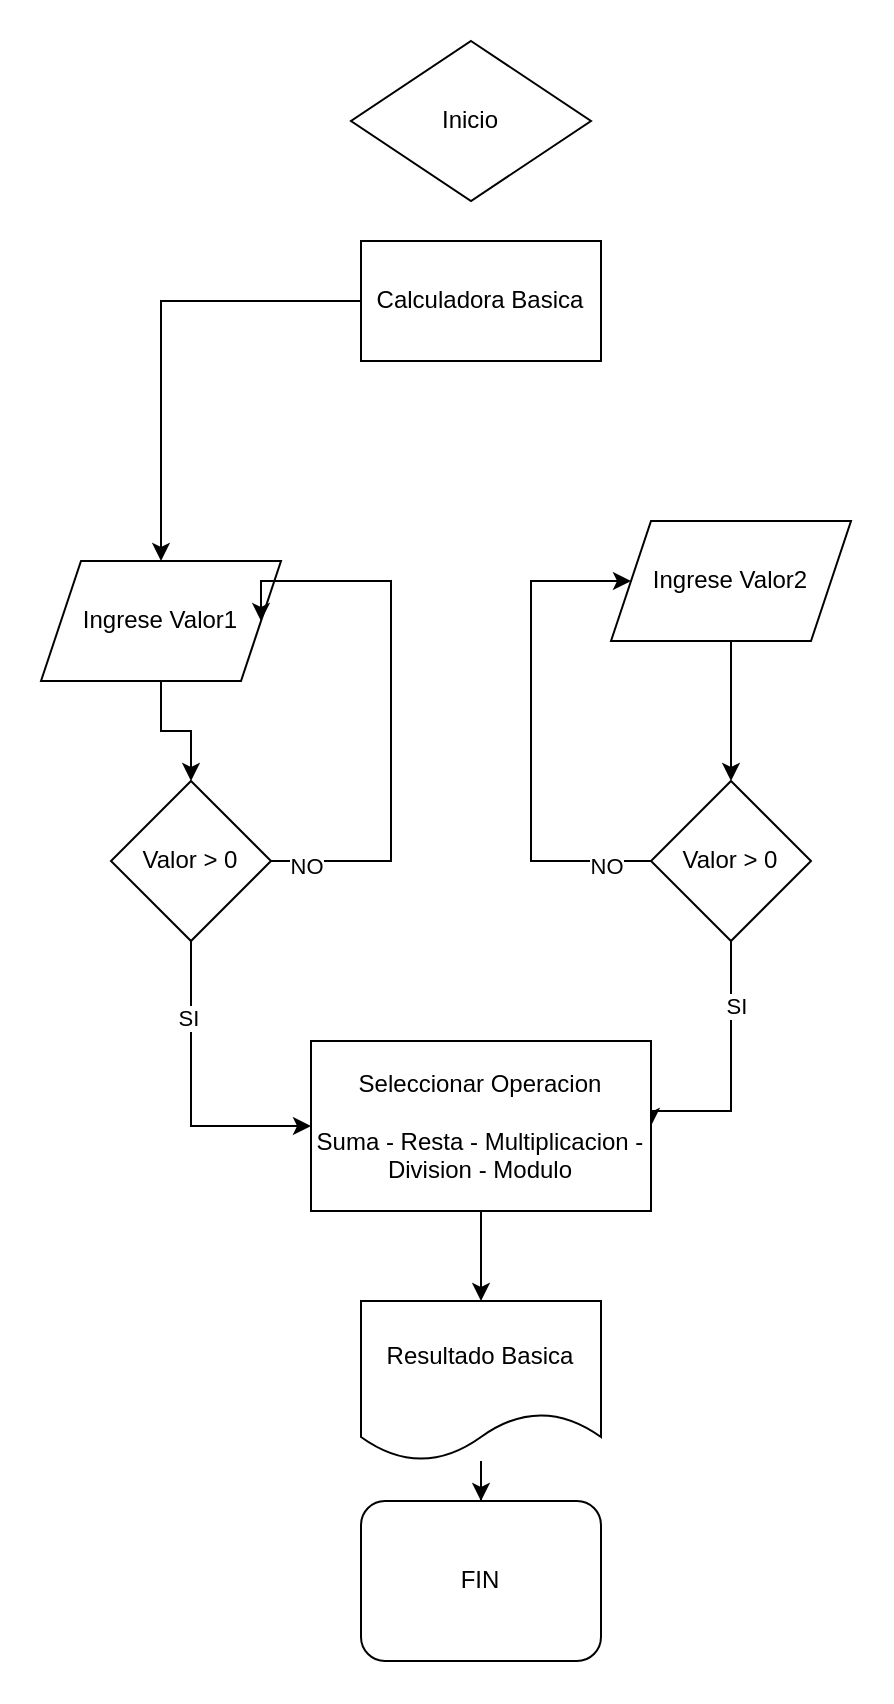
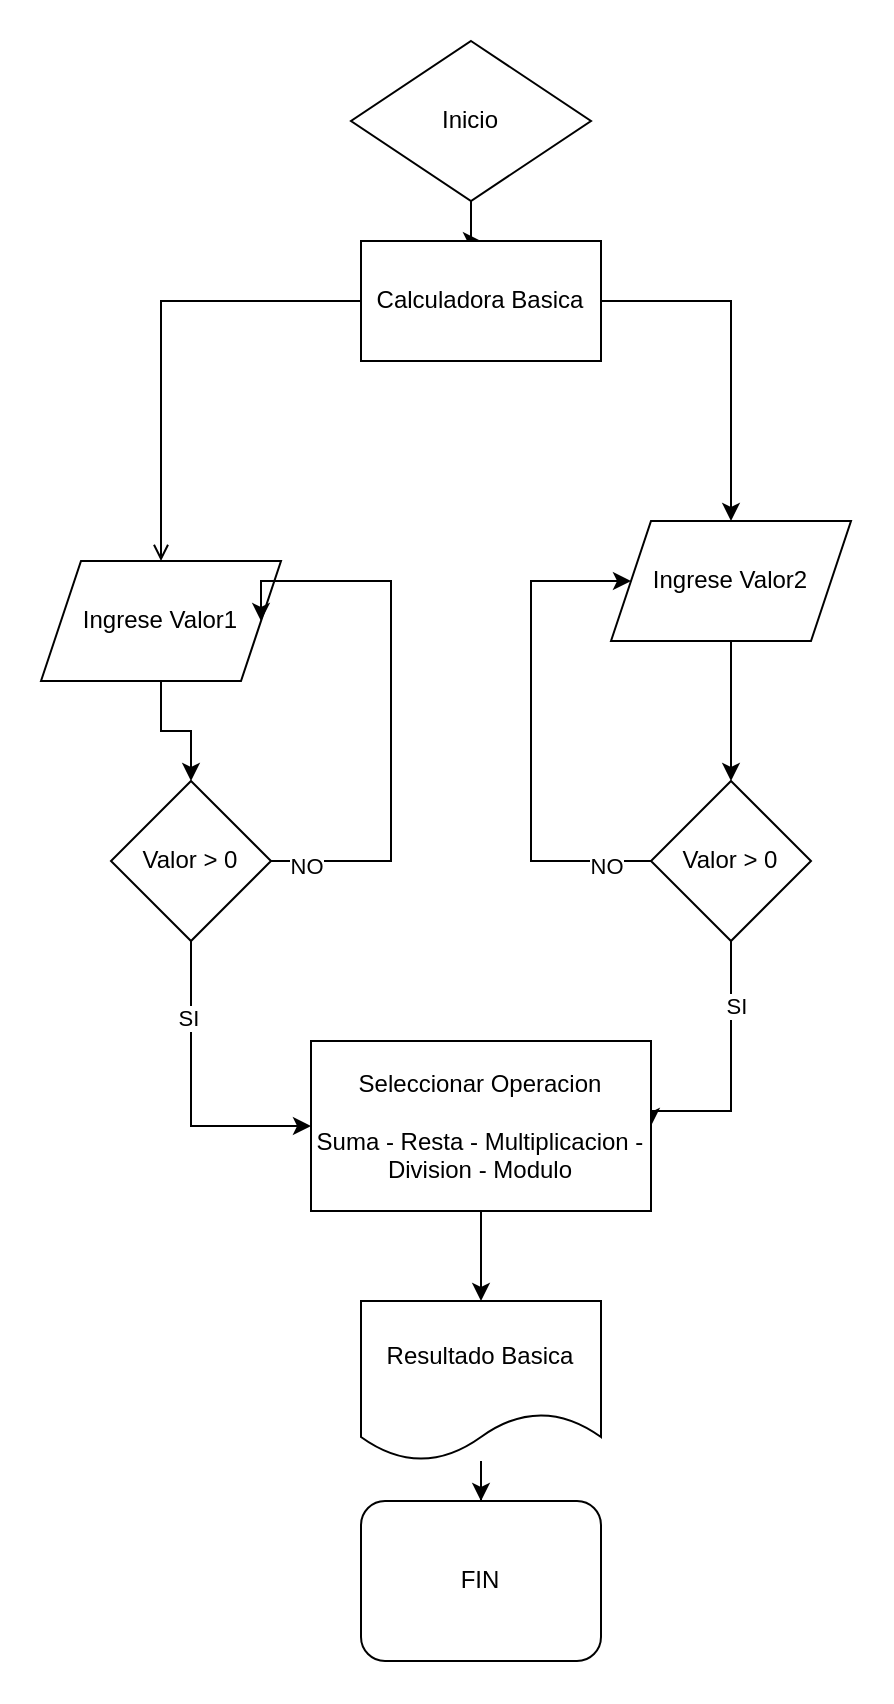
edge "Inicio" -> "Calculadora Basica": added
edge "Calculadora Basica" -> "Ingrese Valor2": added
edge "Calculadora Basica" -> "Ingrese Valor1": arrowhead classic -> open
